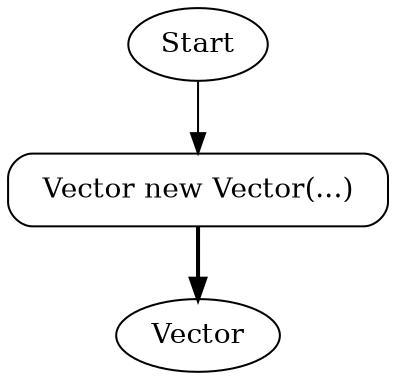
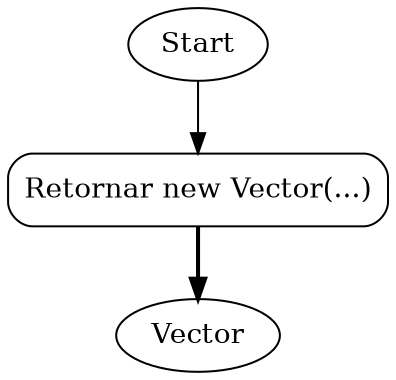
node "Vector new Vector(...)": label "Vector new Vector(...)" -> "Retornar new Vector(...)"
